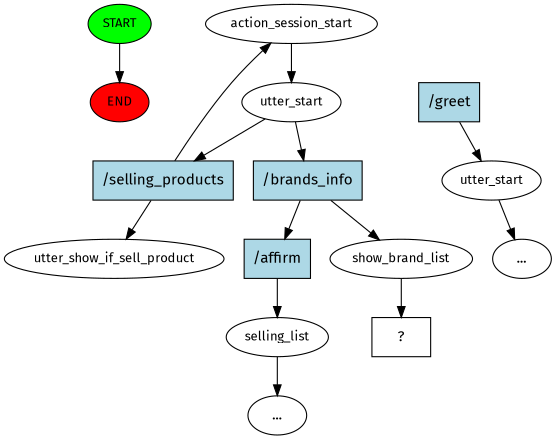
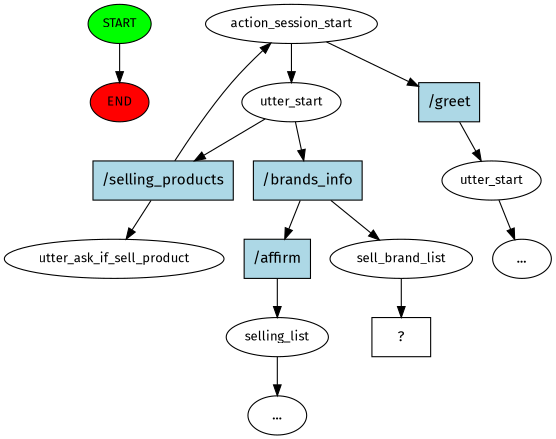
edge "action_session_start" -> "/greet": added
node "utter_show_if_sell_product": label "utter_show_if_sell_product" -> "utter_ask_if_sell_product"
node "show_brand_list": label "show_brand_list" -> "sell_brand_list"
